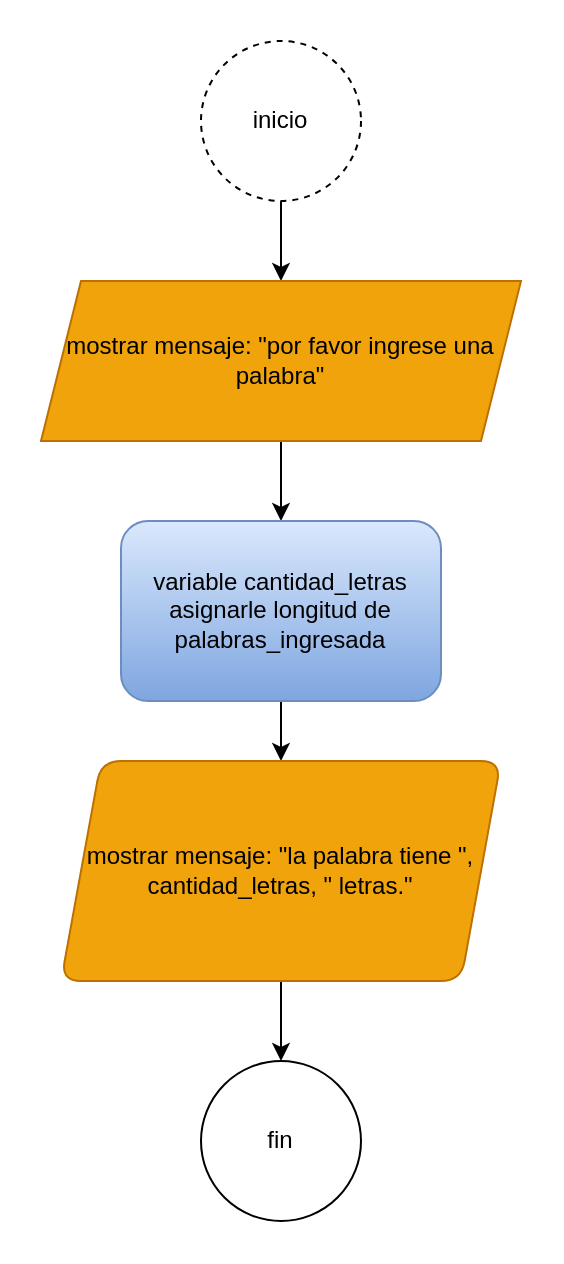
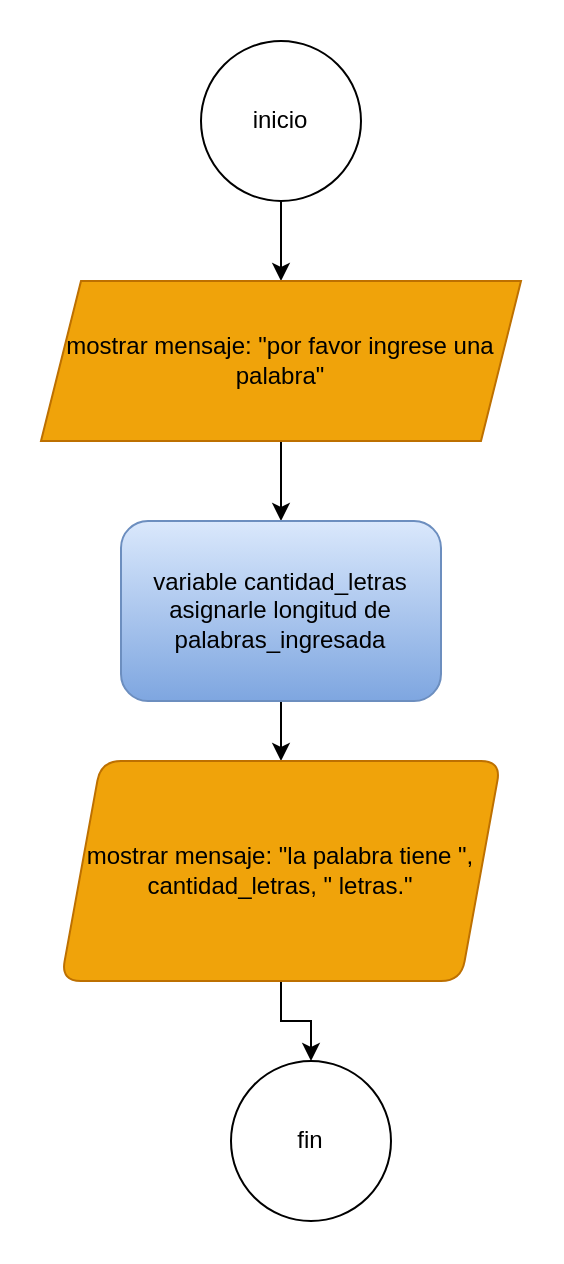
node "inicio": style dashed -> solid
node "fin": moved (281, 1141) -> (311, 1141)
